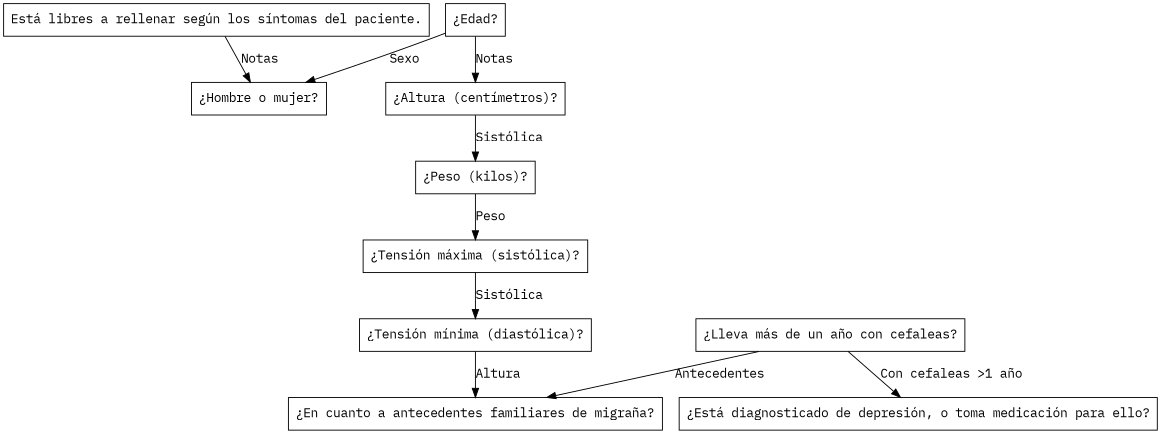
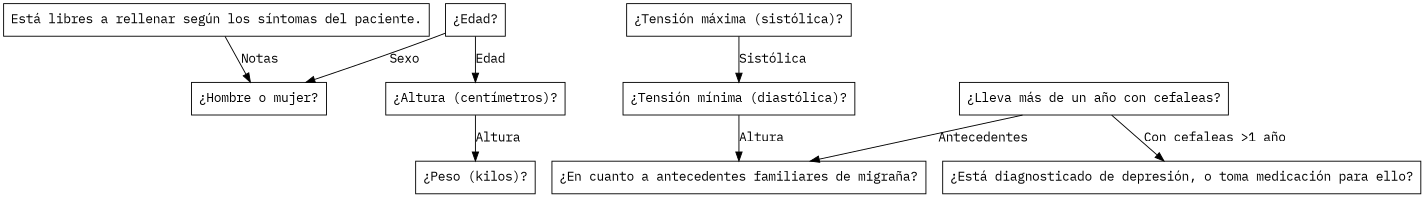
edge "¿Edad?" -> "¿Altura (centímetros)?": label "Notas" -> "Edad"
edge "¿Altura (centímetros)?" -> "¿Peso (kilos)?": label "Sistólica" -> "Altura"
edge "¿Peso (kilos)?" -> "¿Tensión máxima (sistólica)?": removed, label "Peso"
